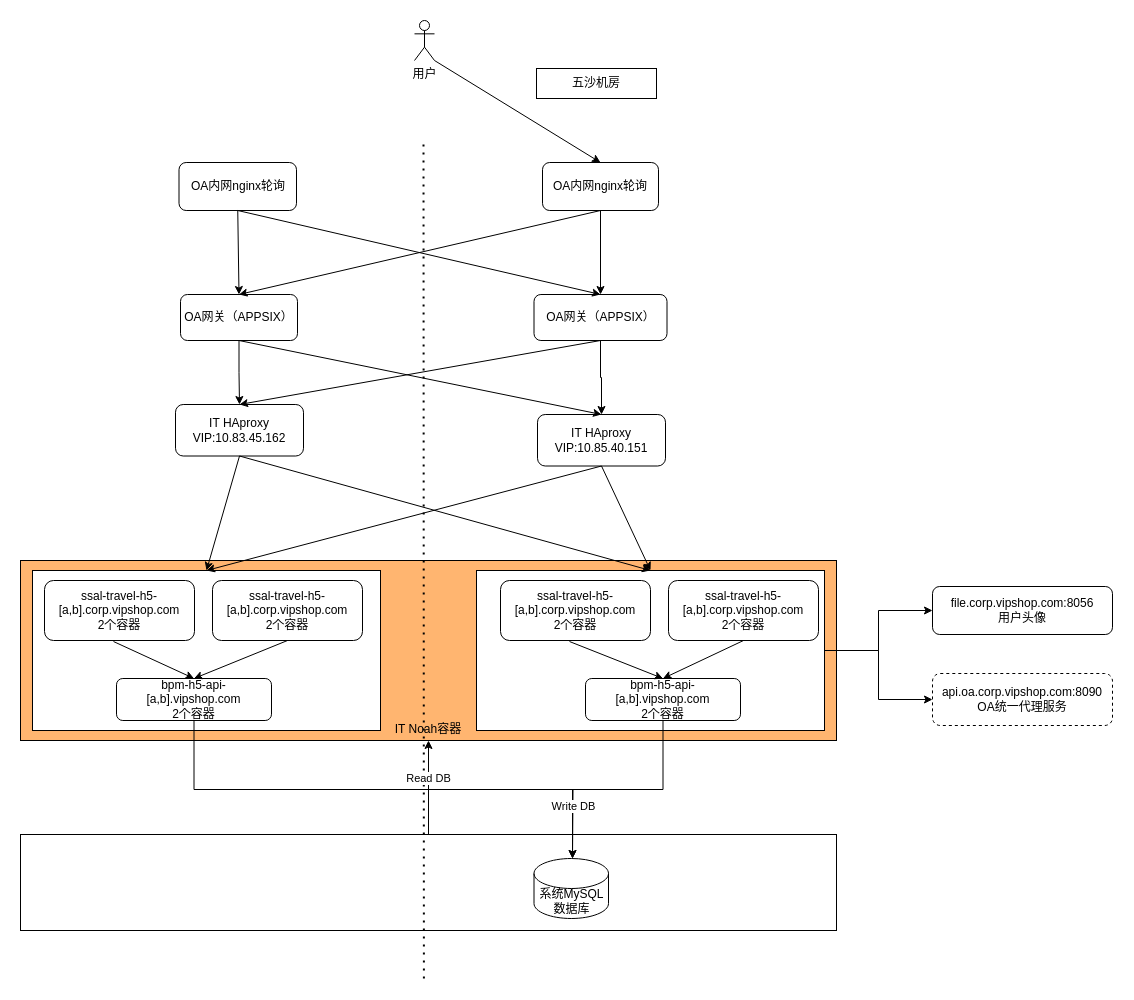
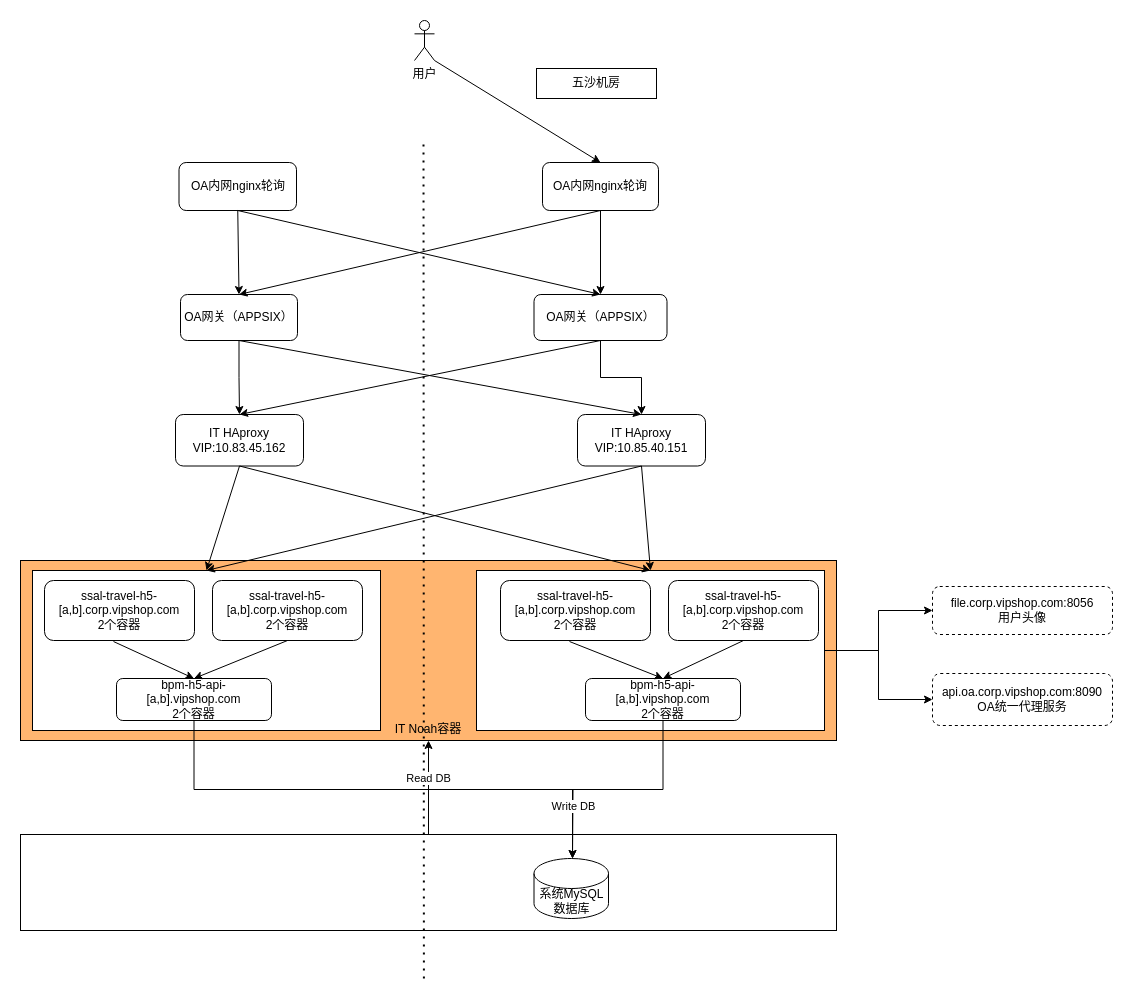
node "IT HAproxy VIP:10.83.45.162": moved (240, 430) -> (240, 440)
node "IT HAproxy VIP:10.85.40.151": moved (602, 440) -> (642, 440)
node "file.corp.vipshop.com:8056 用户头像": style solid -> dashed
